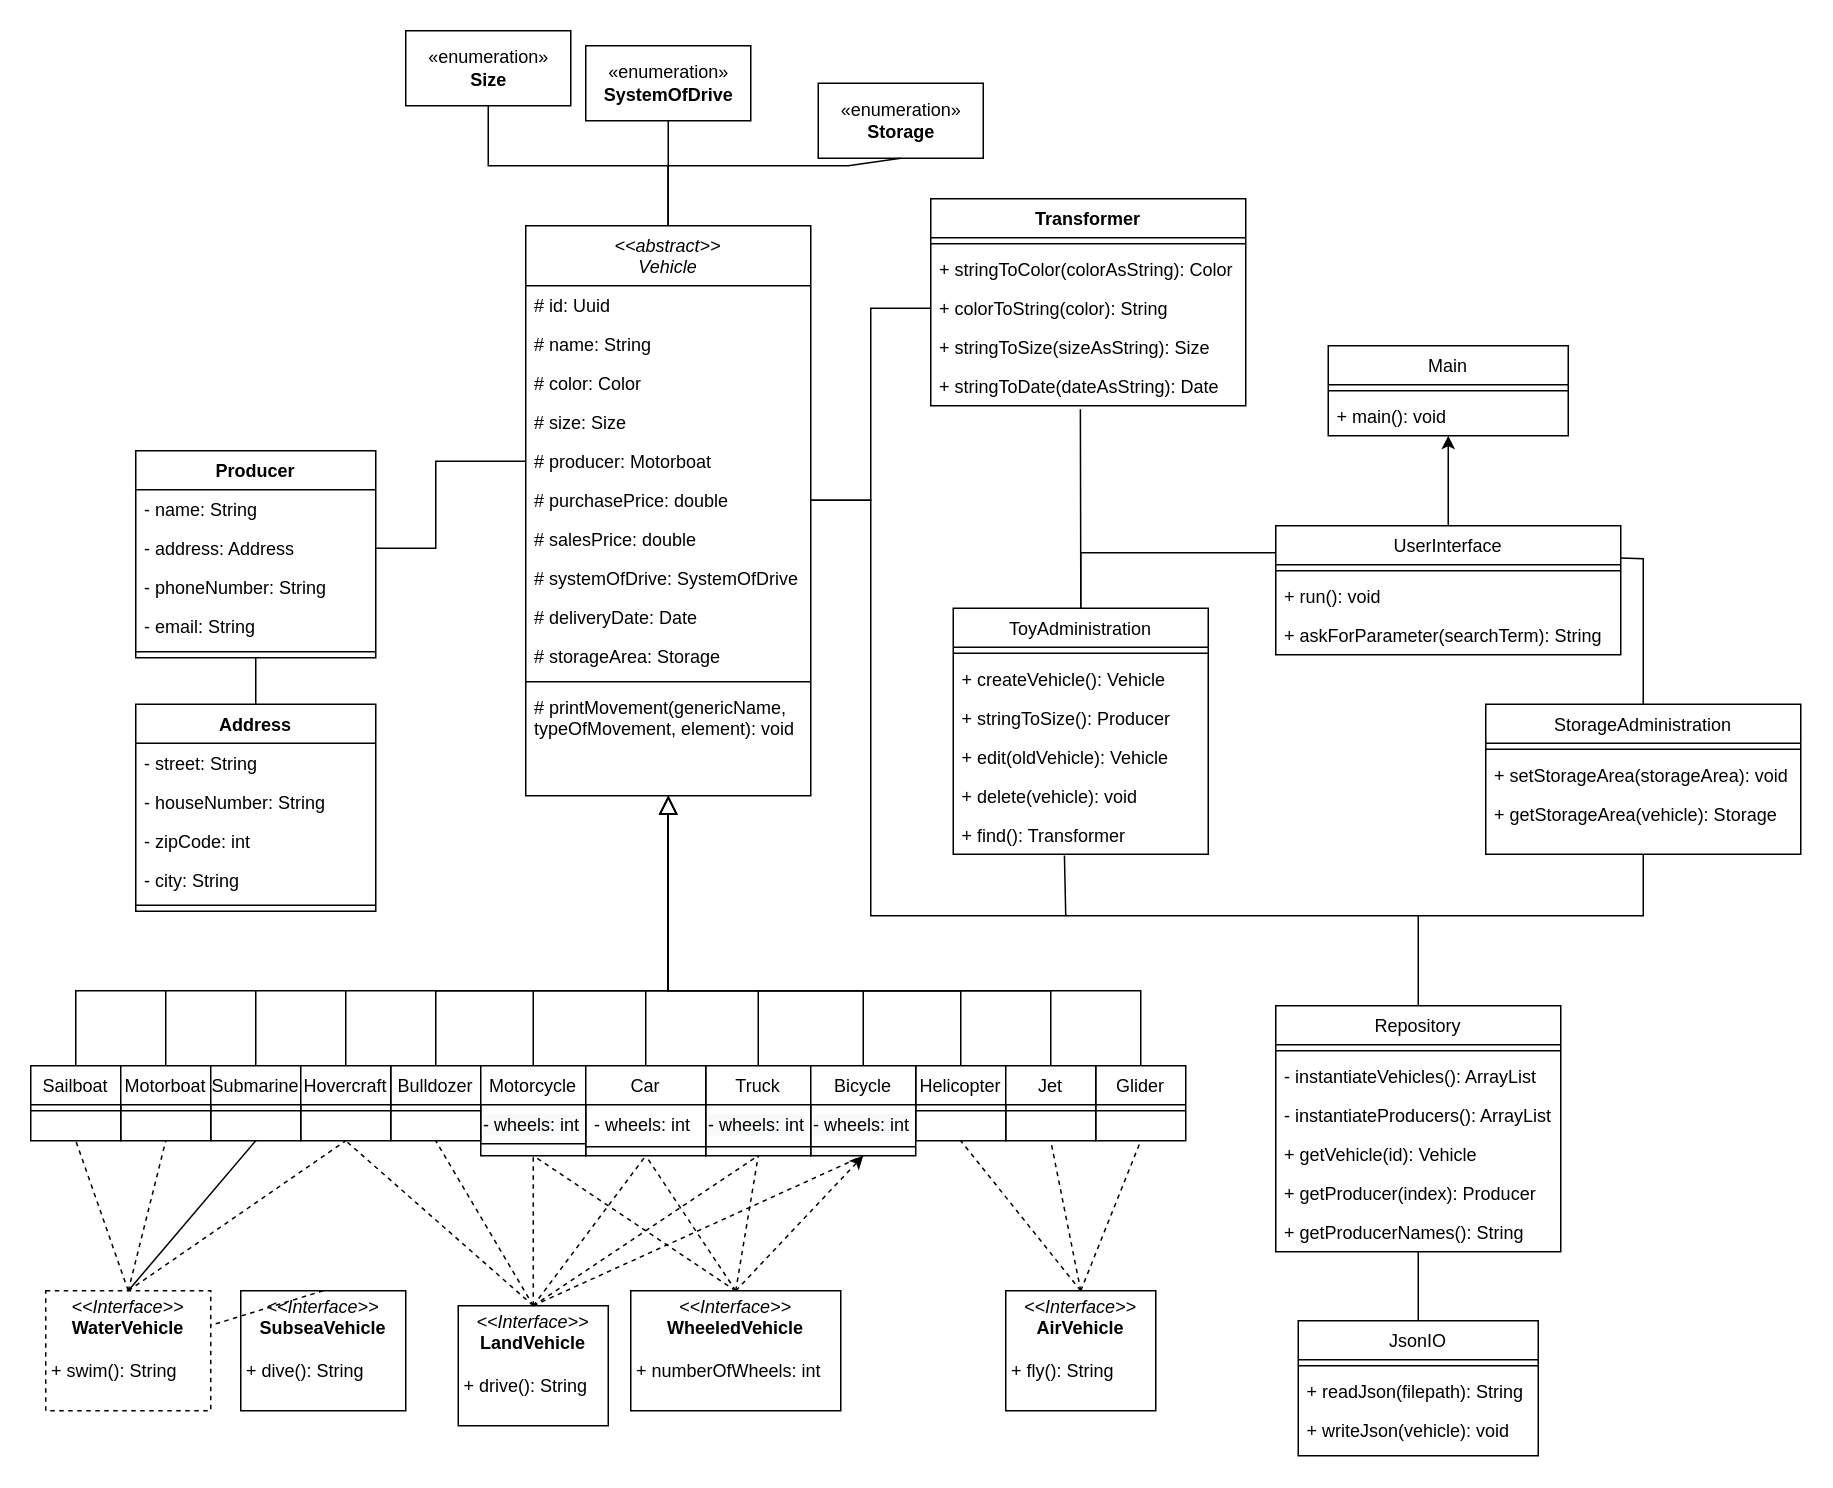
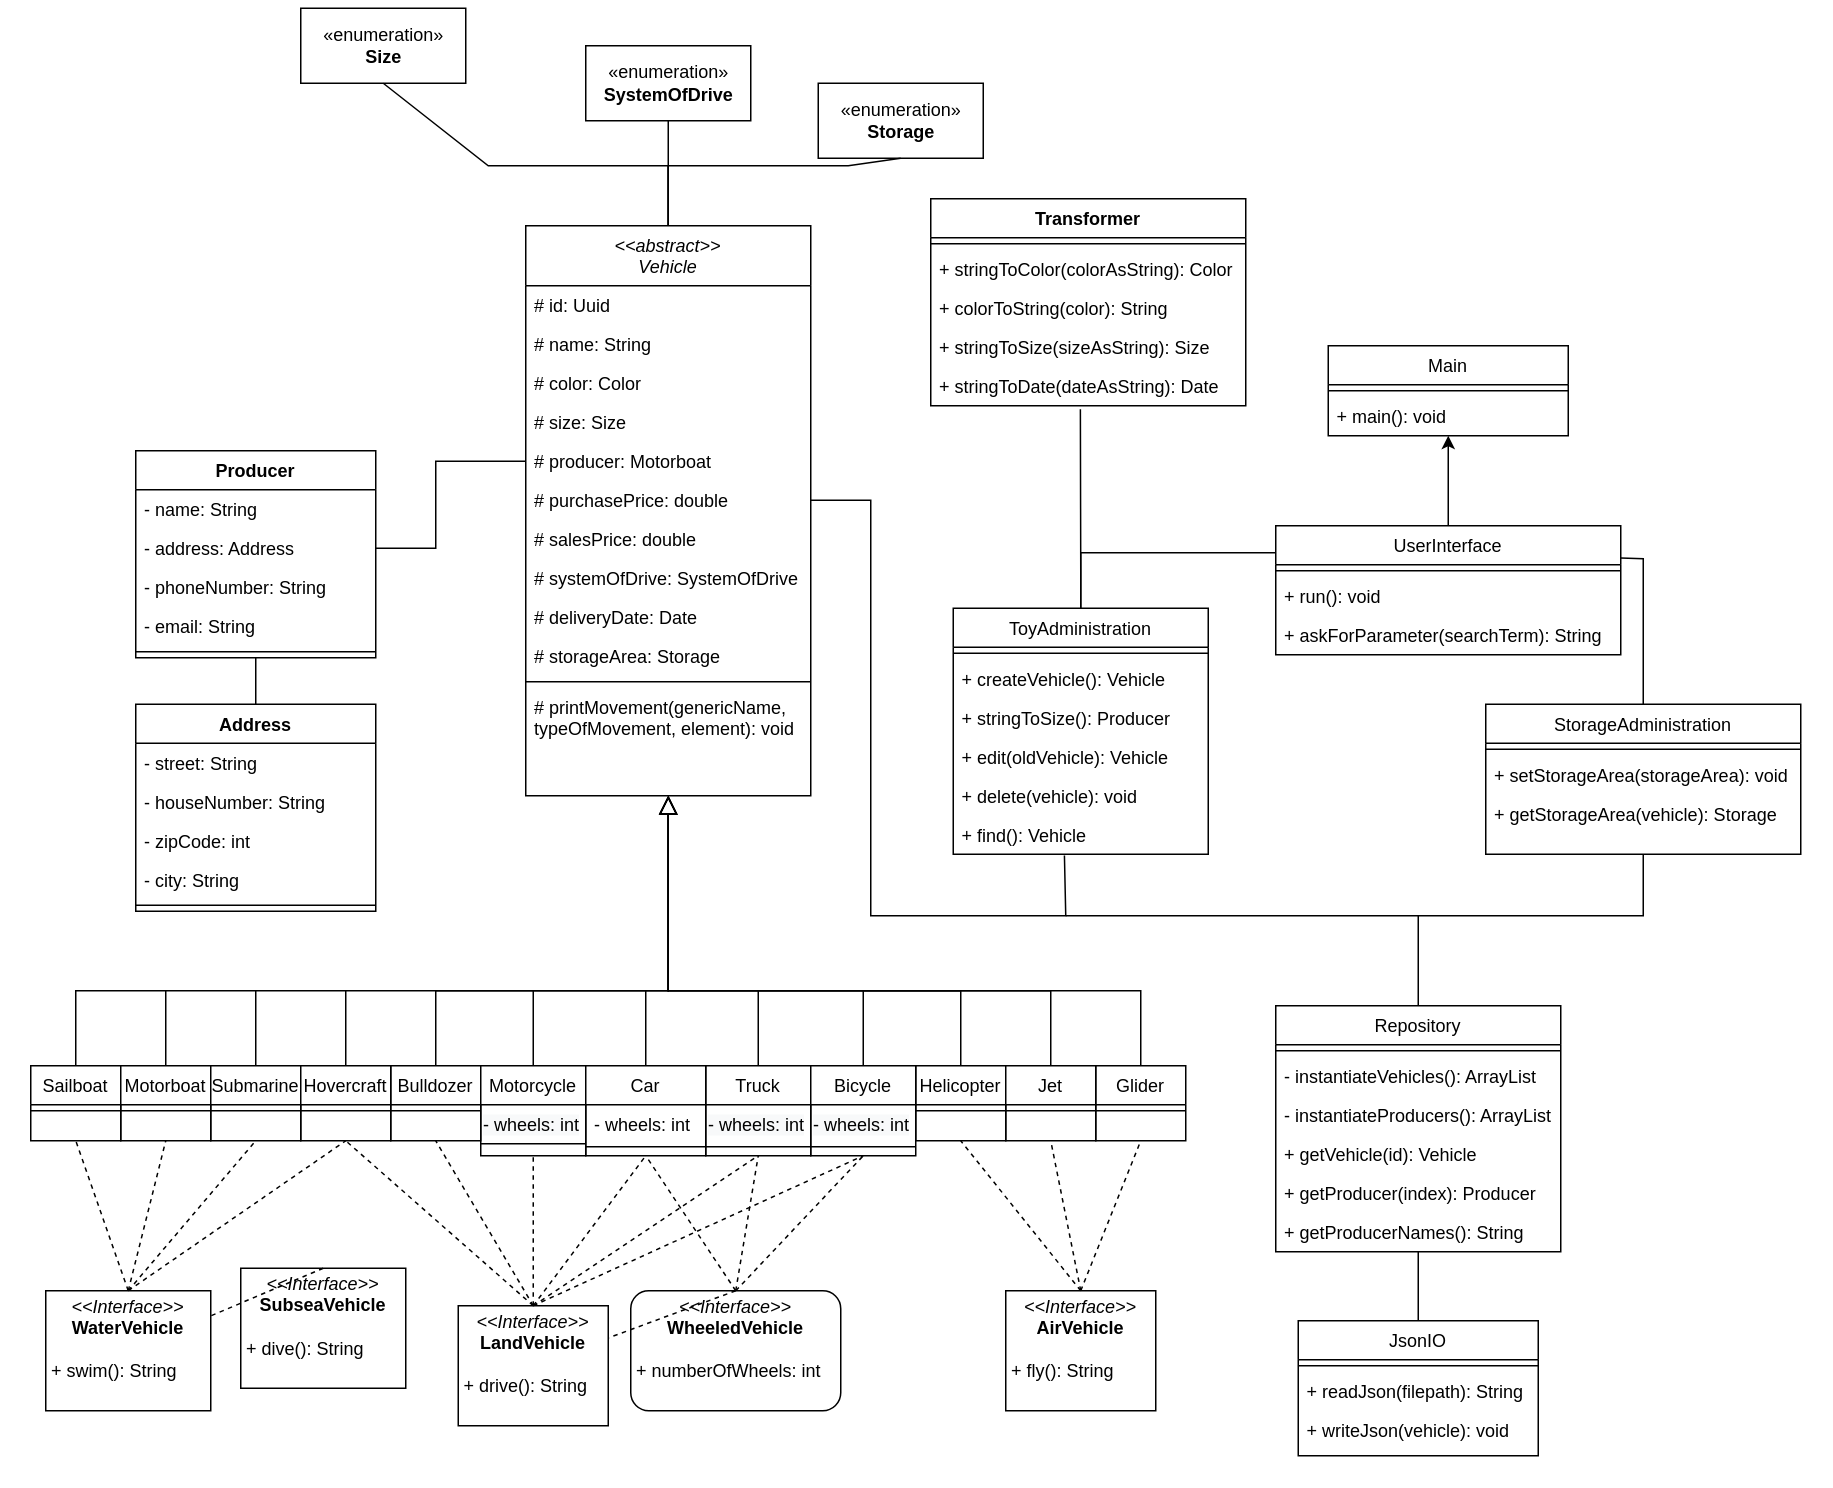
node "«enumeration» Size": moved (488, 68) -> (383, 46)
edge "+ colorToString(color): String" -- "# purchasePrice: double": removed
node "+ find(): Transformer": label "+ find(): Transformer" -> "+ find(): Vehicle"
edge "<<Interface>> WheeledVehicle + numberOfWheels: int" -> "Bicycle": arrowhead classic -> none
edge "Submarine" -- "<<Interface>> WaterVehicle + swim(): String": style solid -> dashed
edge "Motorcycle" -- "<<Interface>> WheeledVehicle + numberOfWheels: int": now "<<Interface>> LandVehicle + drive(): String" -- "<<Interface>> WheeledVehicle + numberOfWheels: int"
node "<<Interface>> WaterVehicle + swim(): String": style dashed -> solid
node "<<Interface>> SubseaVehicle + dive(): String": moved (323, 1351) -> (323, 1328)
node "<<Interface>> WheeledVehicle + numberOfWheels: int": shape rectangle -> rounded rectangle
